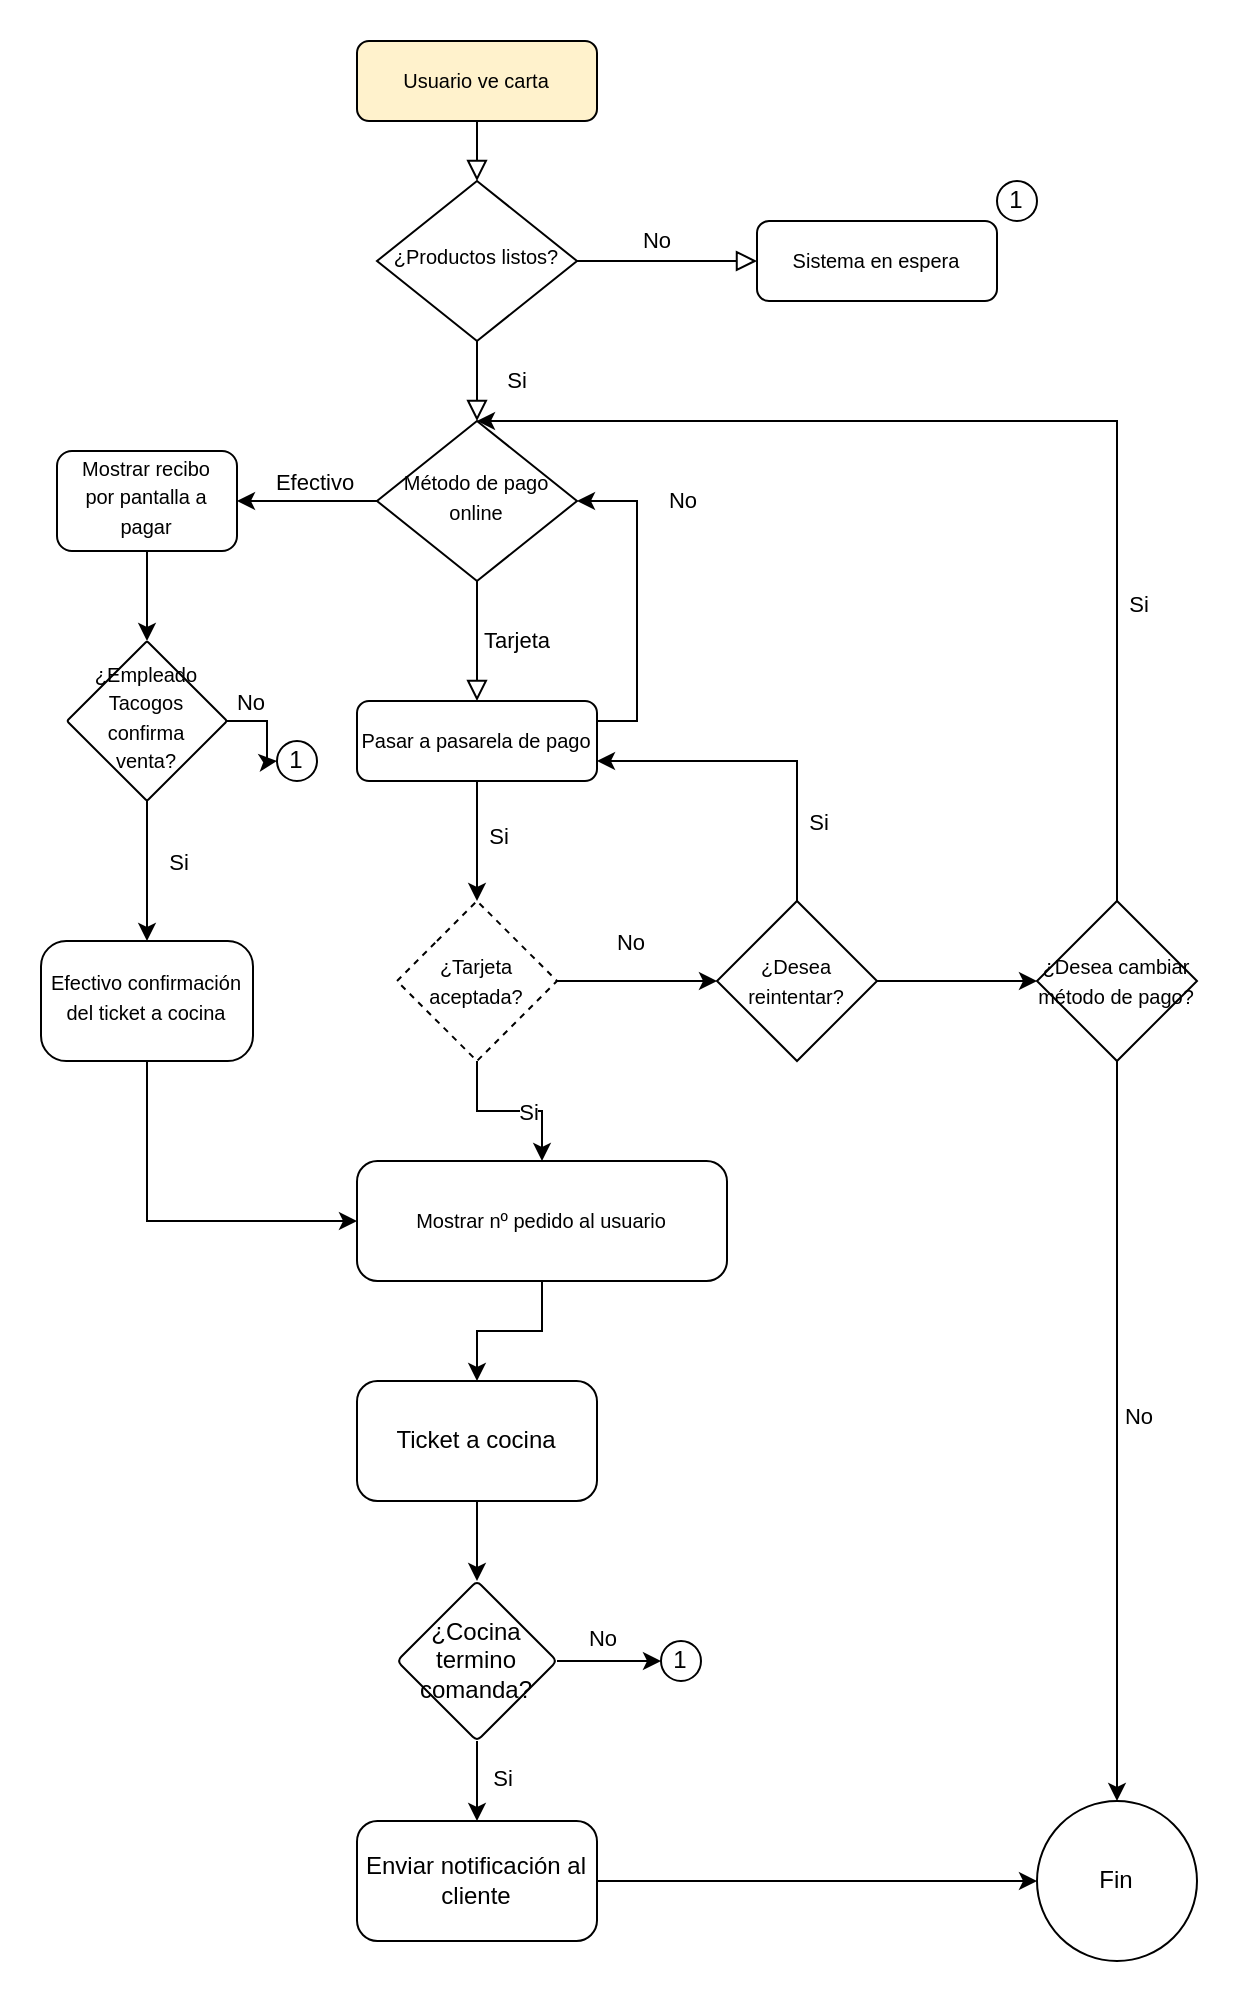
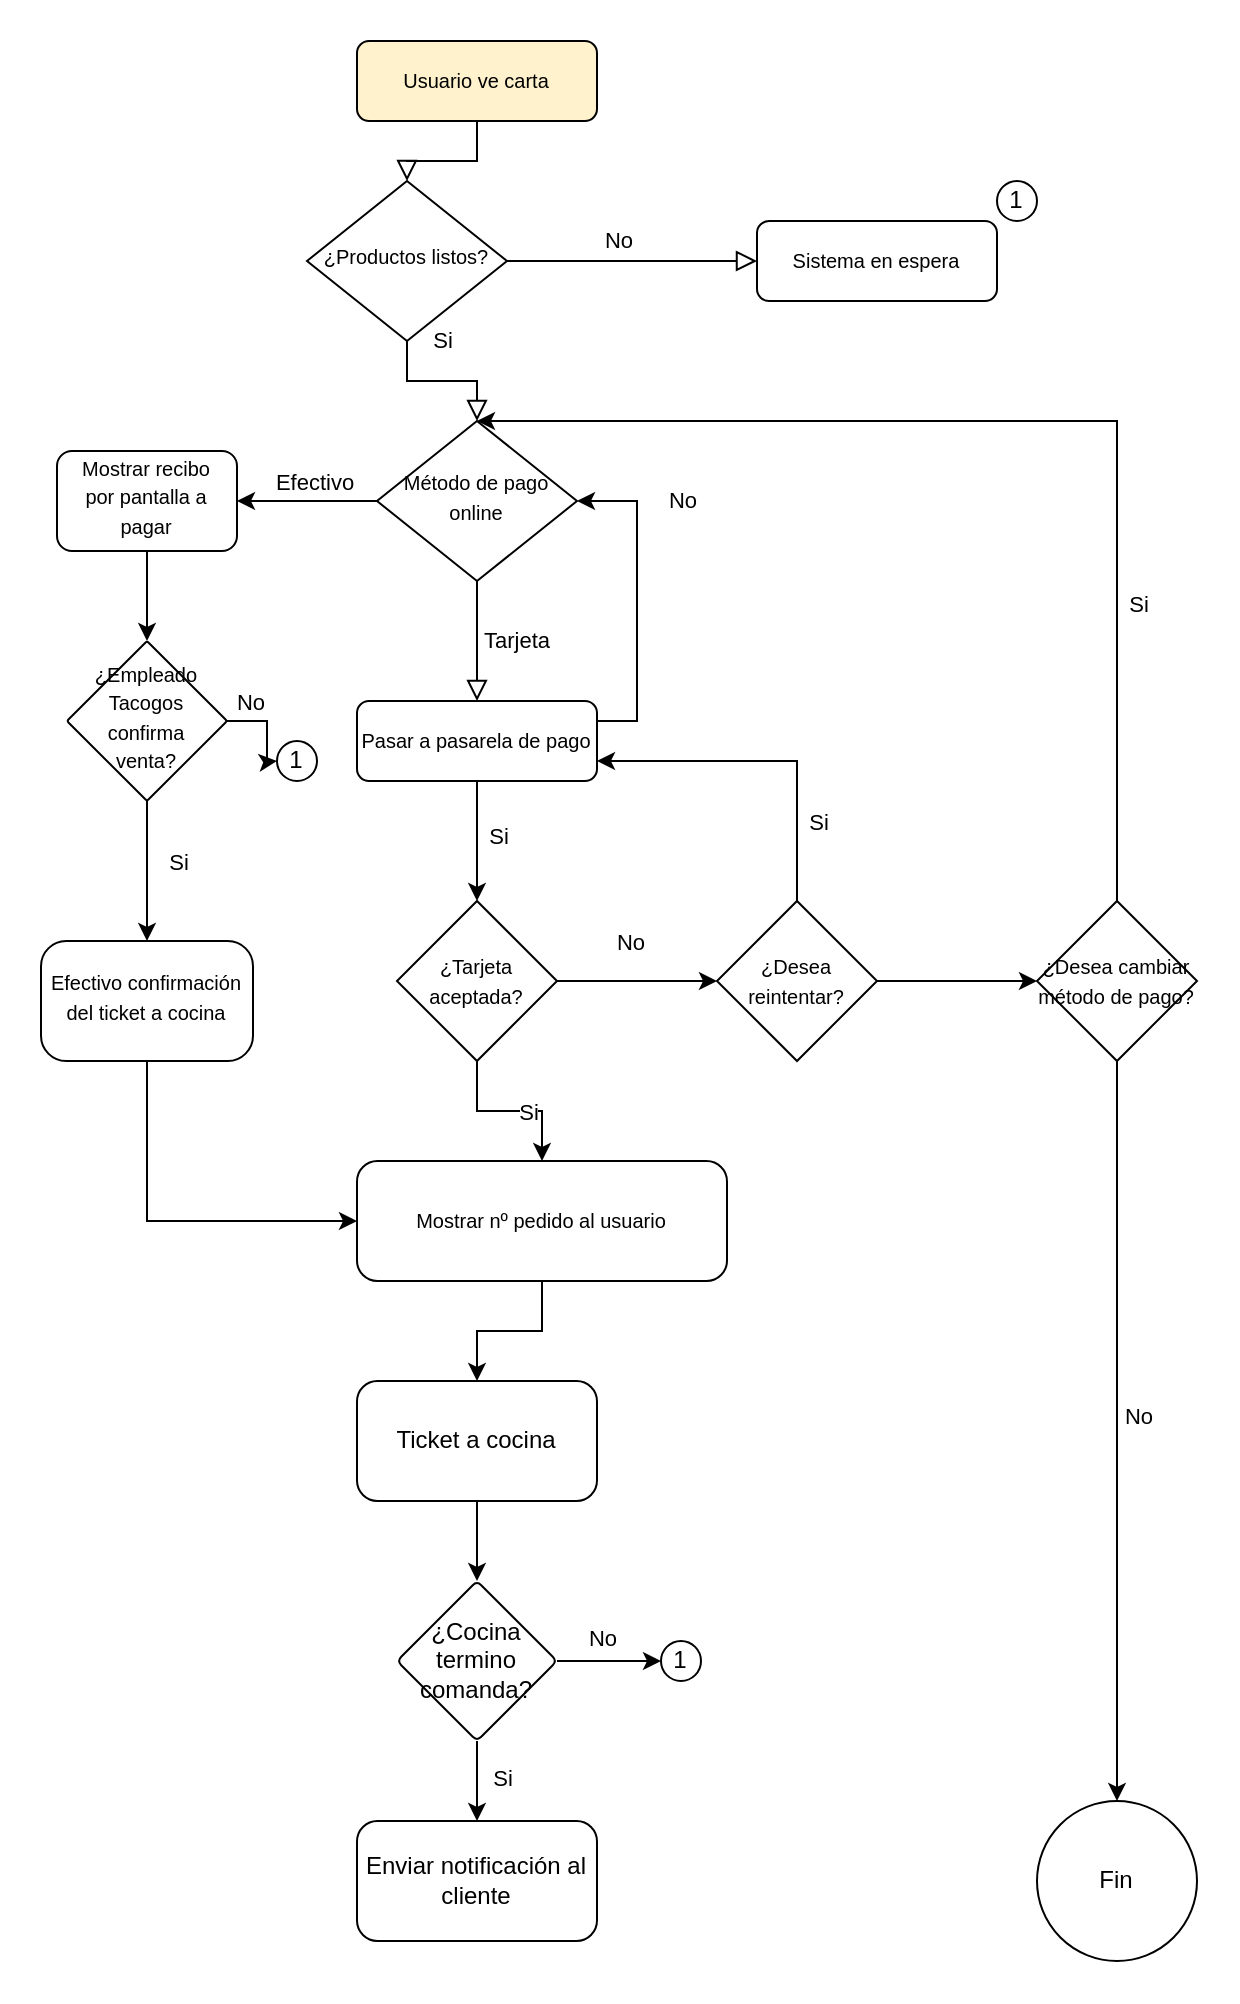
node "¿Productos listos?": moved (477, 261) -> (407, 261)
node "¿Tarjeta aceptada?": style dashed -> solid
edge "Enviar notificación al cliente" -> "Fin": removed
